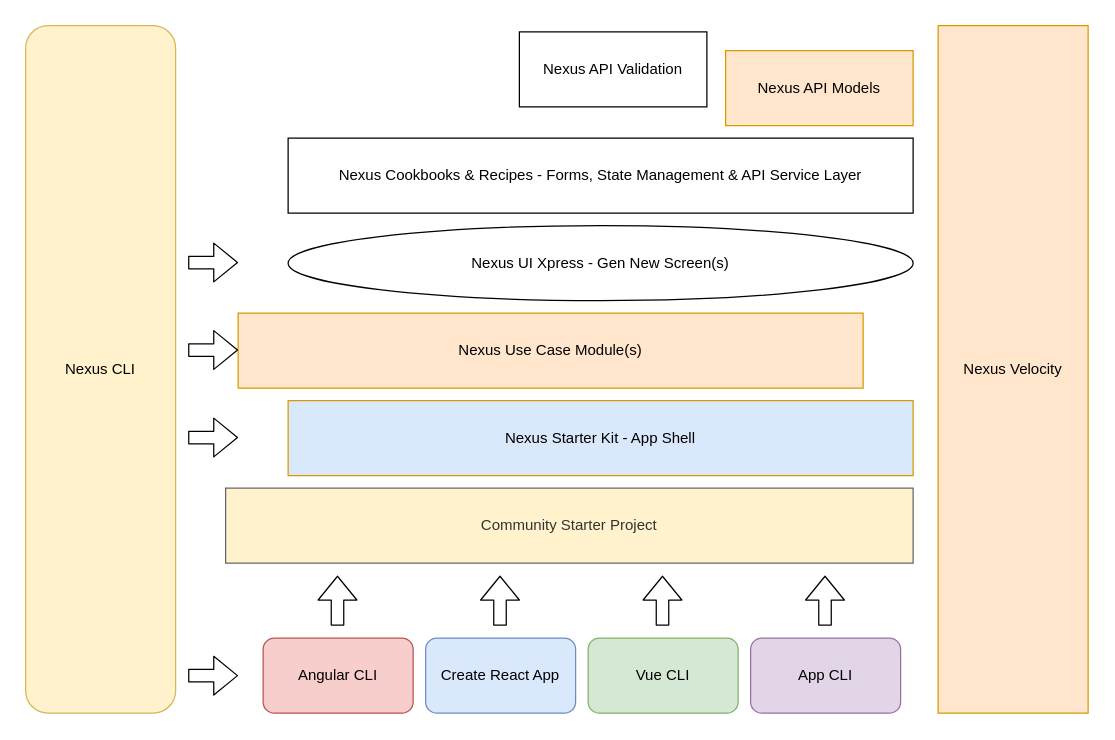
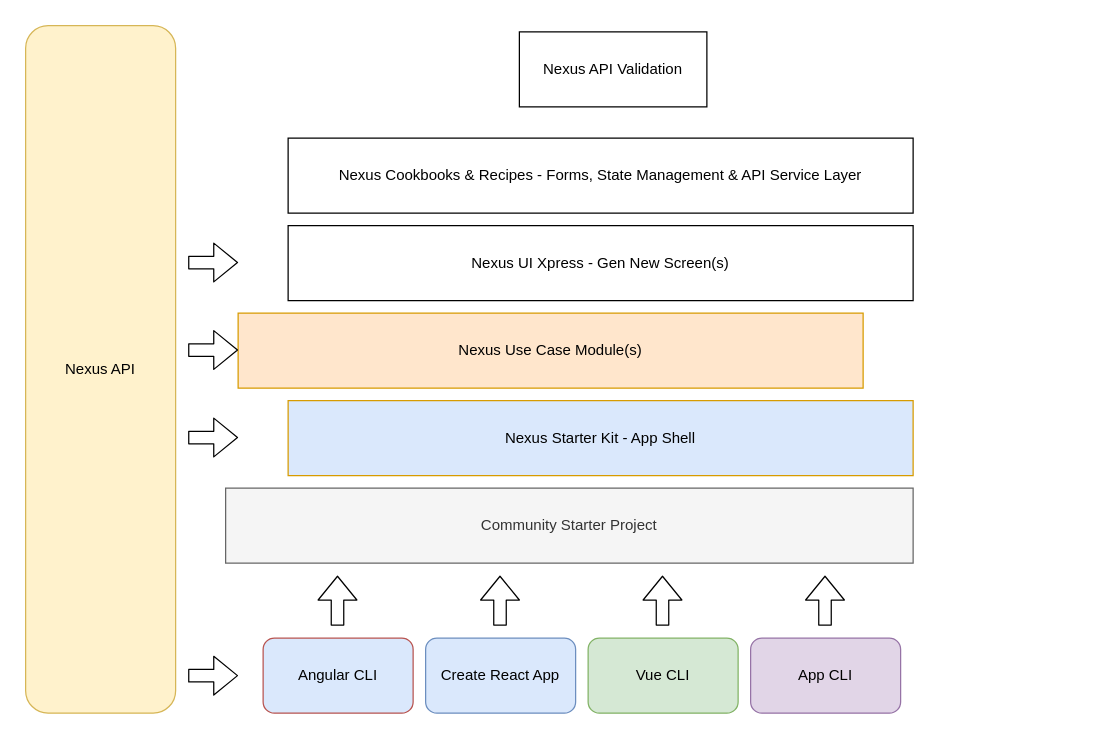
node "Nexus API Models": removed
node "Nexus UI Xpress - Gen New Screen(s)": shape ellipse -> rectangle
node "Nexus CLI": label "Nexus CLI" -> "Nexus API"
node "Nexus Velocity": removed
node "Community Starter Project": fillcolor #fff2cc -> #f5f5f5
node "Angular CLI": fillcolor #f8cecc -> #dae8fc
